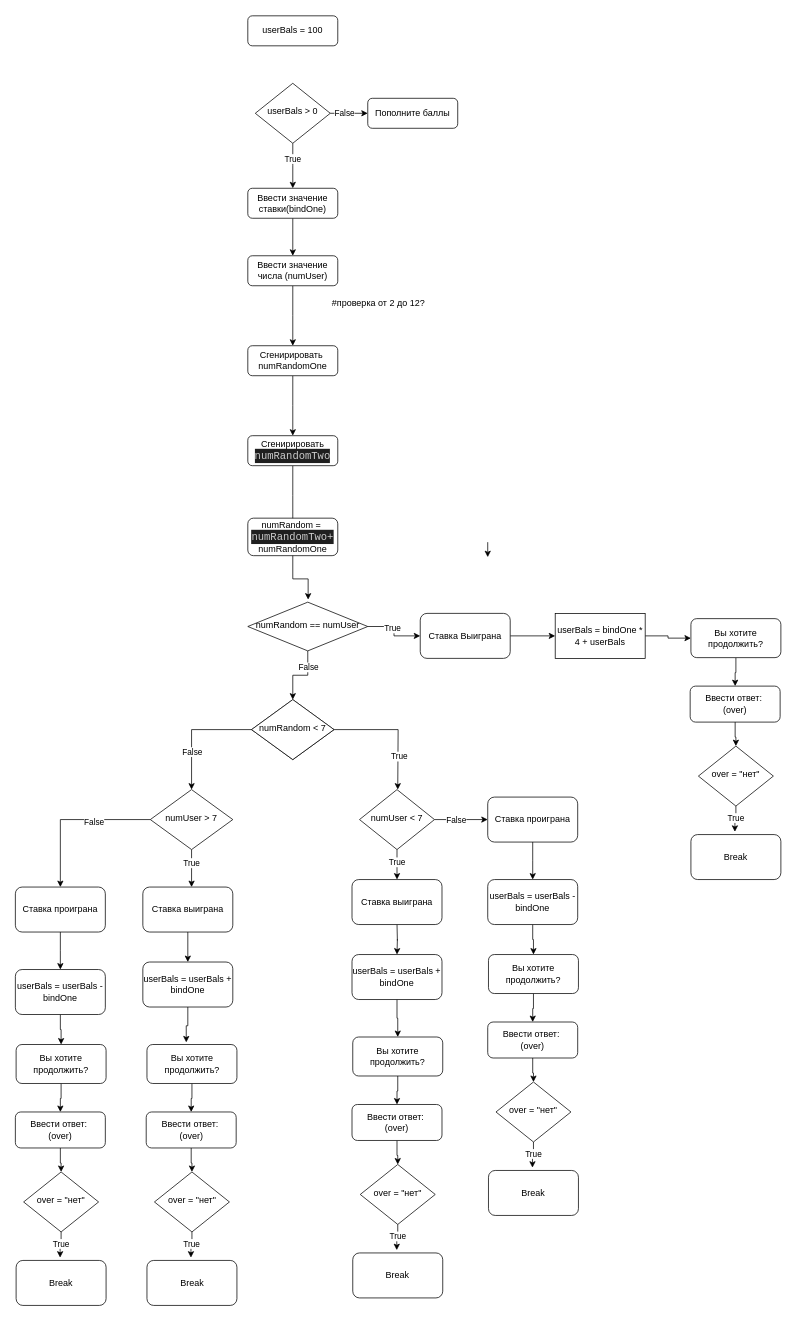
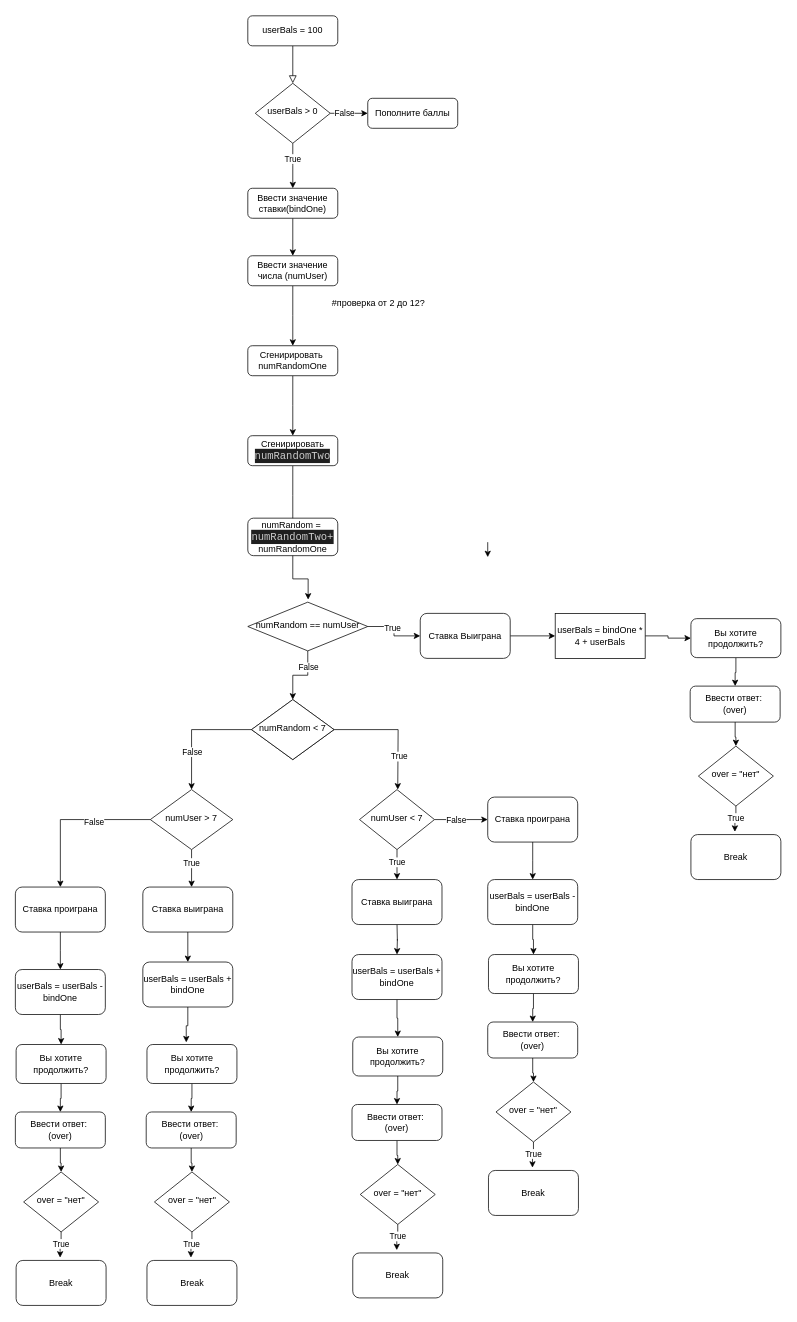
edge "userBals = 100" -> "userBals > 0": added
